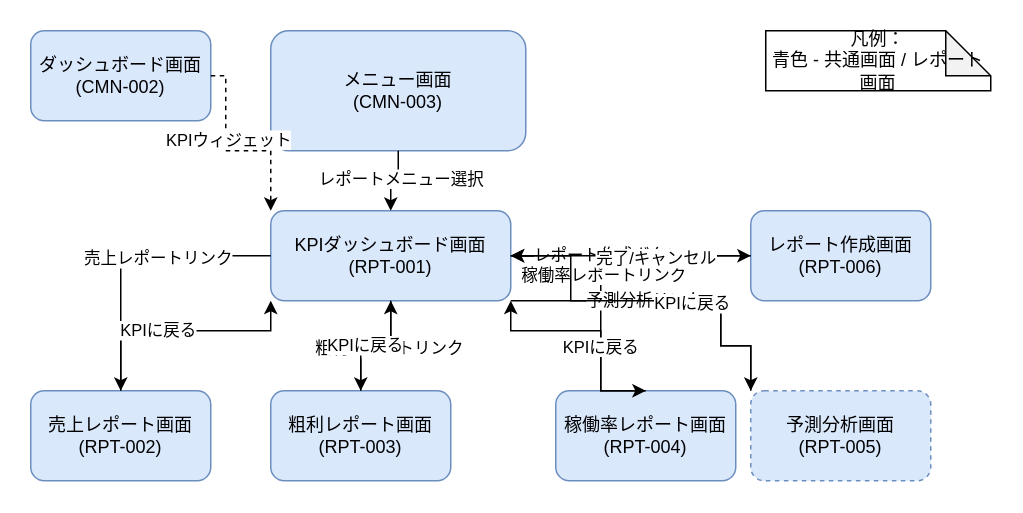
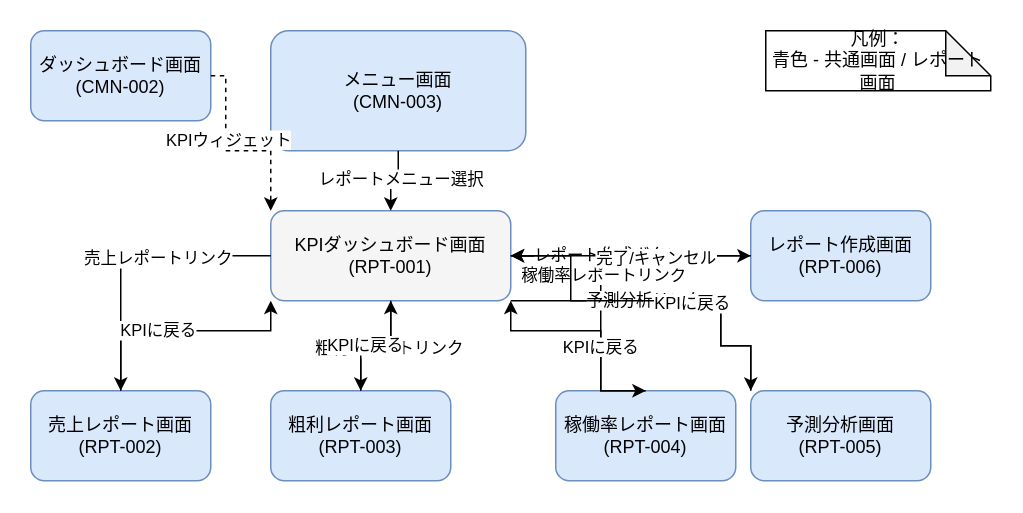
node "KPIダッシュボード画面 (RPT-001)": fillcolor #dae8fc -> #f5f5f5
node "予測分析画面 (RPT-005)": style dashed -> solid
